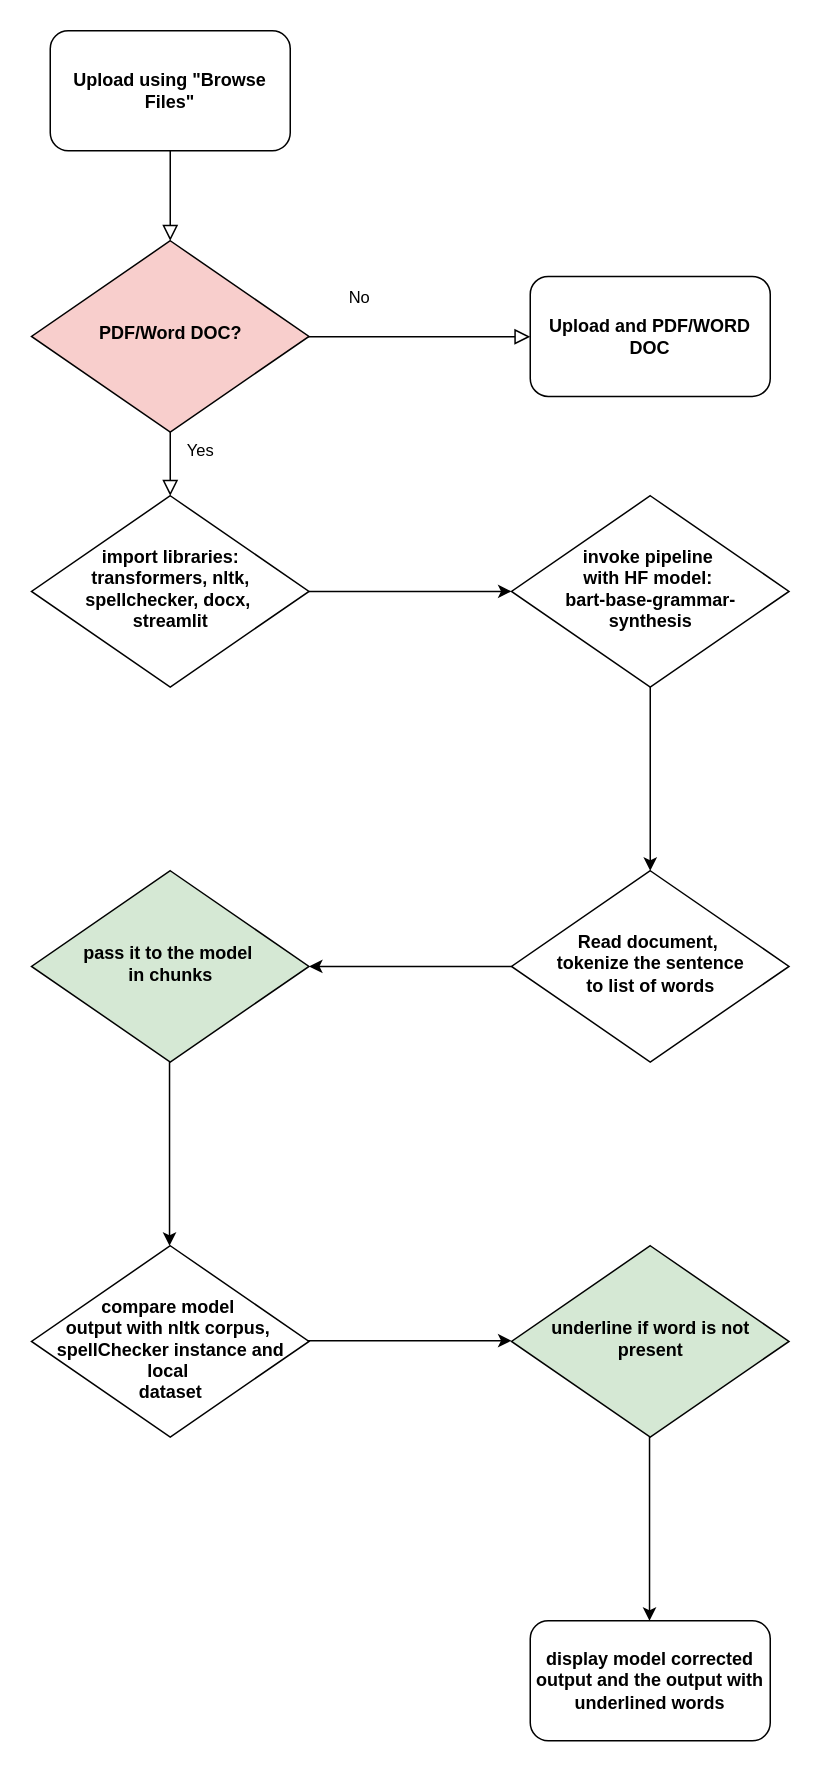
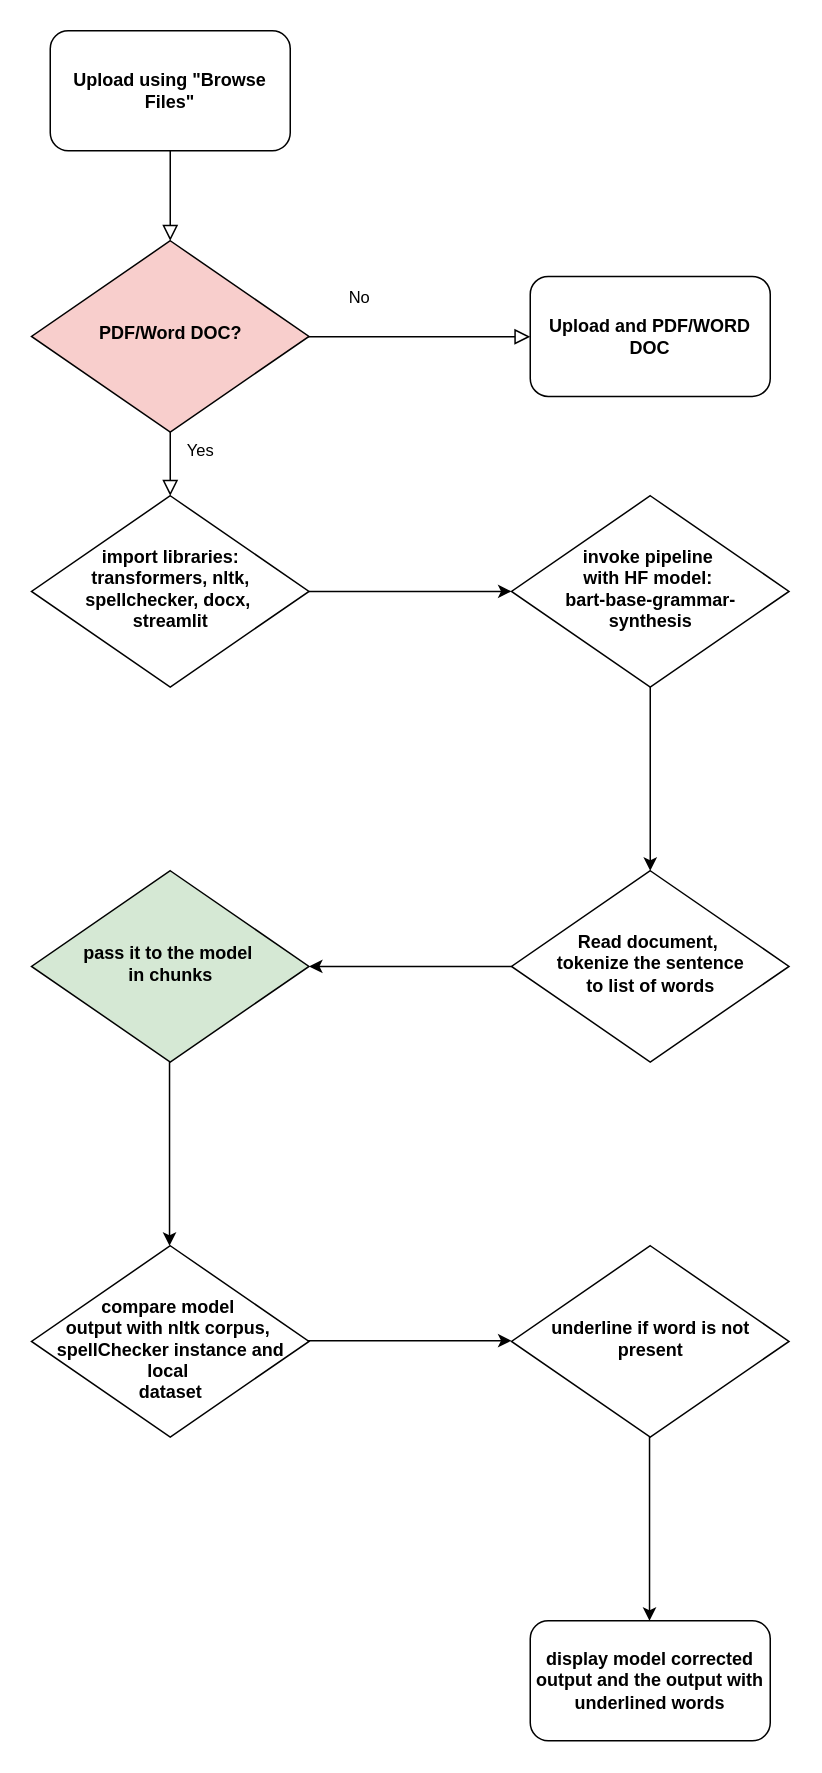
node "underline if word is not present": fillcolor #d5e8d4 -> #ffffff
